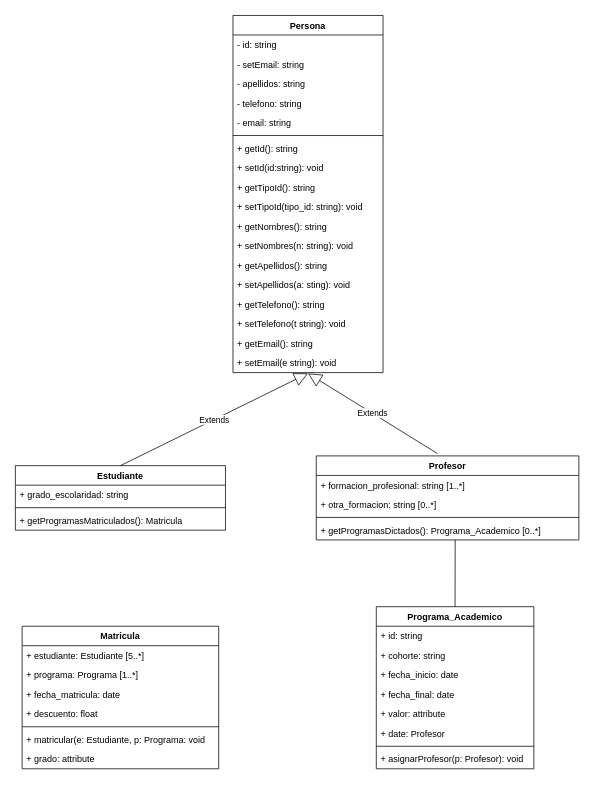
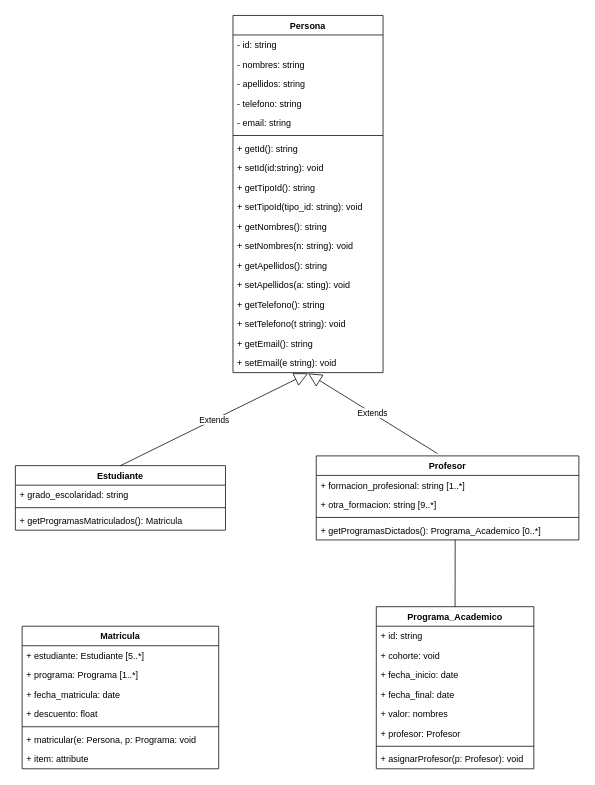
node "- setEmail: string": label "- setEmail: string" -> "- nombres: string"
node "+ otra_formacion: string [0..*]": label "+ otra_formacion: string [0..*]" -> "+ otra_formacion: string [9..*]"
node "+ cohorte: string": label "+ cohorte: string" -> "+ cohorte: void"
node "+ valor: attribute": label "+ valor: attribute" -> "+ valor: nombres"
node "+ date: Profesor": label "+ date: Profesor" -> "+ profesor: Profesor"
node "+ matricular(e: Estudiante, p: Programa: void": label "+ matricular(e: Estudiante, p: Programa: void" -> "+ matricular(e: Persona, p: Programa: void"
node "+ grado: attribute": label "+ grado: attribute" -> "+ item: attribute"
